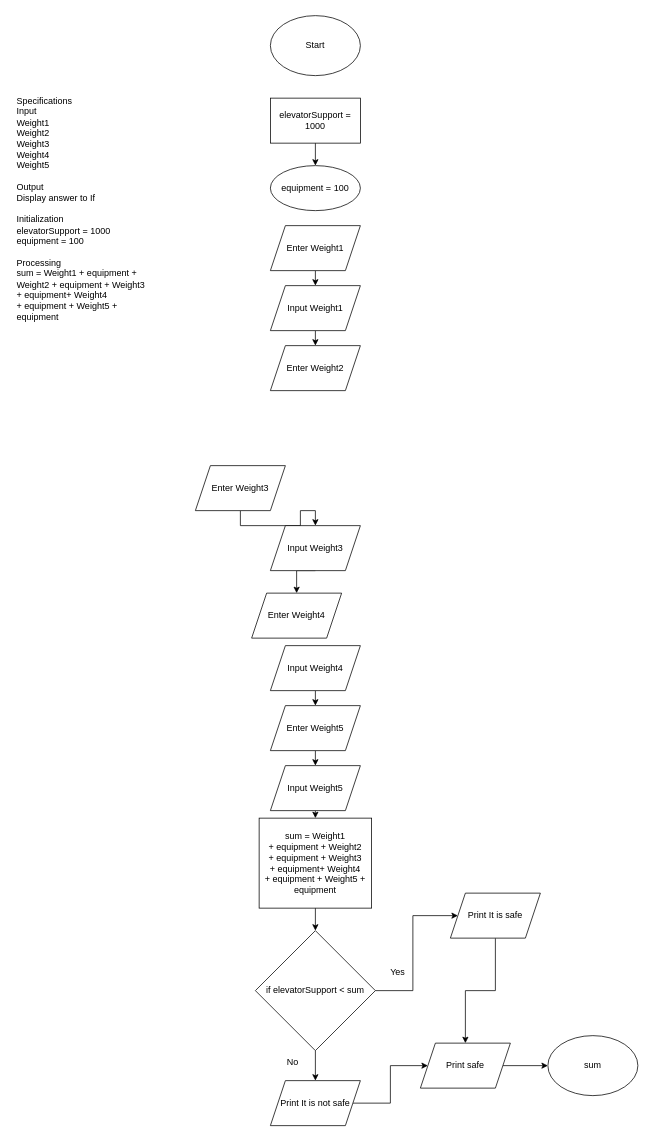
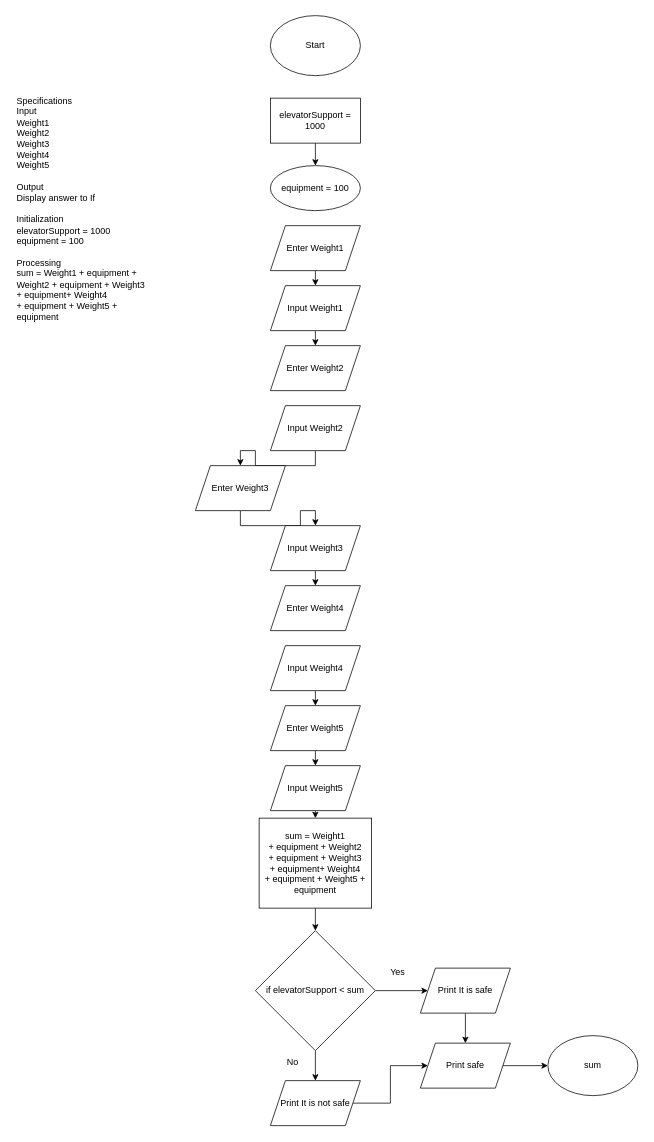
node "Input Weight2": added
edge "Input Weight2" -> "Enter Weight3": added
node "Enter Weight4": moved (297, 615) -> (315, 608)
node "Print It is safe": moved (495, 915) -> (465, 990)
